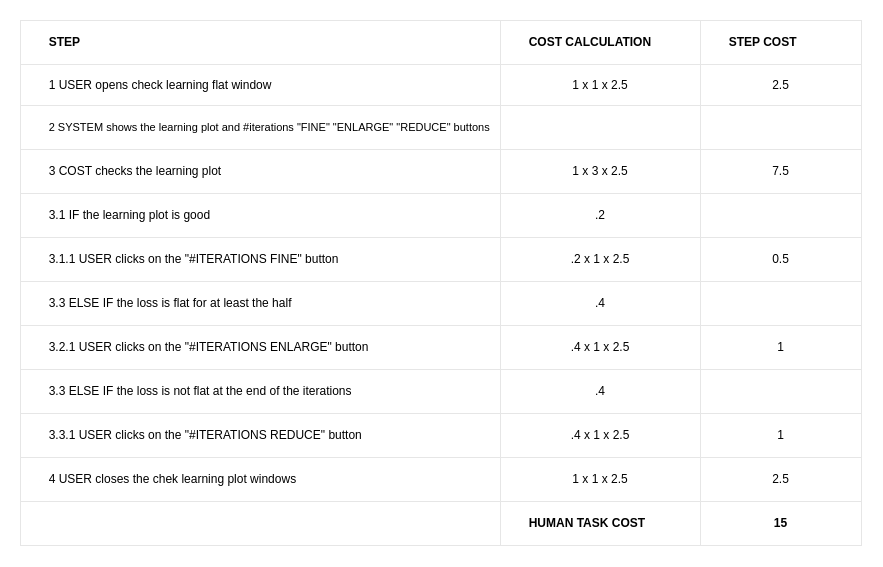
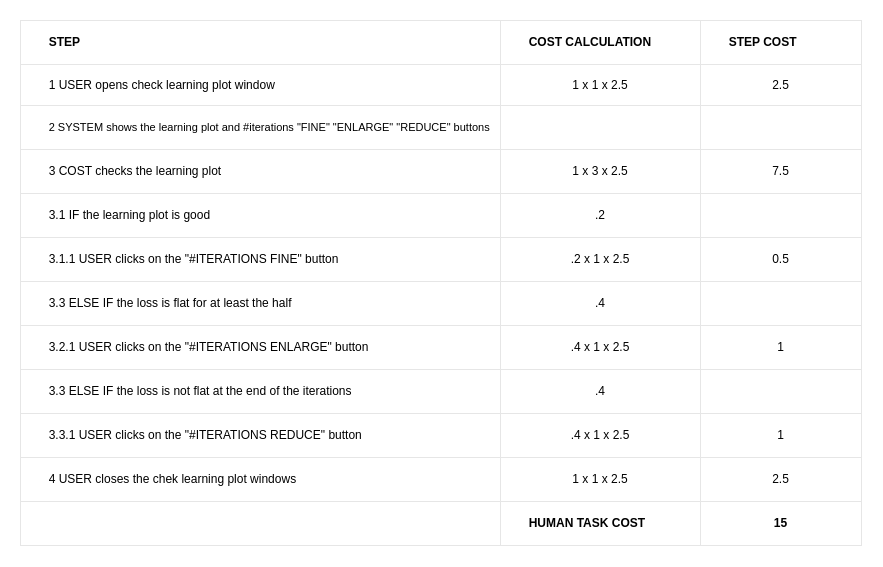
node "1 USER opens check learning flat window": label "1 USER opens check learning flat window" -> "1 USER opens check learning plot window"
